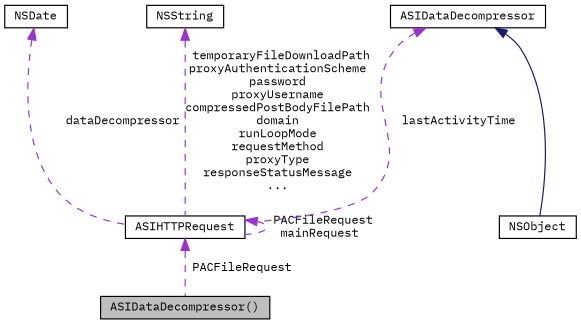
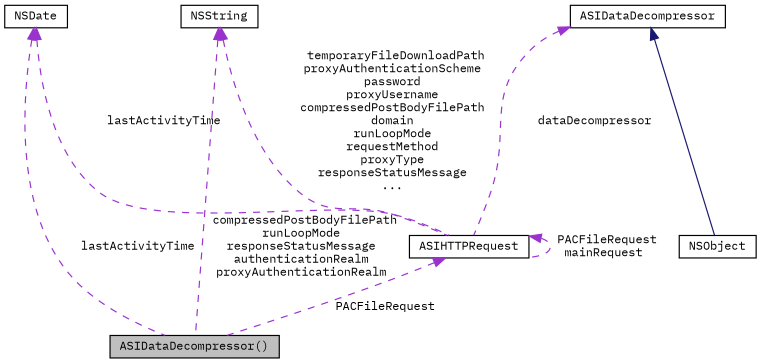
edge "ASIHTTPRequest" -> "NSDate": label " dataDecompressor" -> " lastActivityTime"
edge "ASIHTTPRequest" -> "ASIDataDecompressor": label " lastActivityTime" -> " dataDecompressor"
edge "ASIDataDecompressor()" -> "NSString": added, label "compressedPostBodyFilePath runLoopMode responseStatusMessage authenticationRealm proxyAuthenticationRealm"
edge "ASIDataDecompressor()" -> "NSDate": added, label "lastActivityTime"
